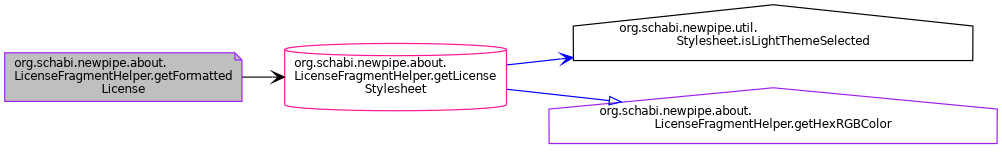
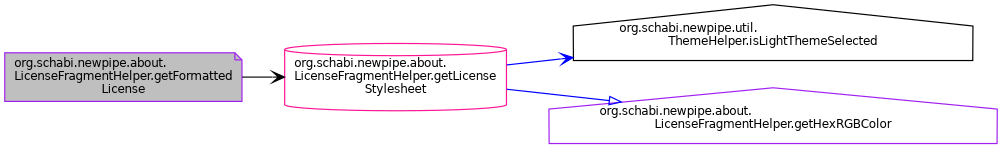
node "org.schabi.newpipe.util. Stylesheet.isLightThemeSelected": label "org.schabi.newpipe.util. Stylesheet.isLightThemeSelected" -> "org.schabi.newpipe.util. ThemeHelper.isLightThemeSelected"
